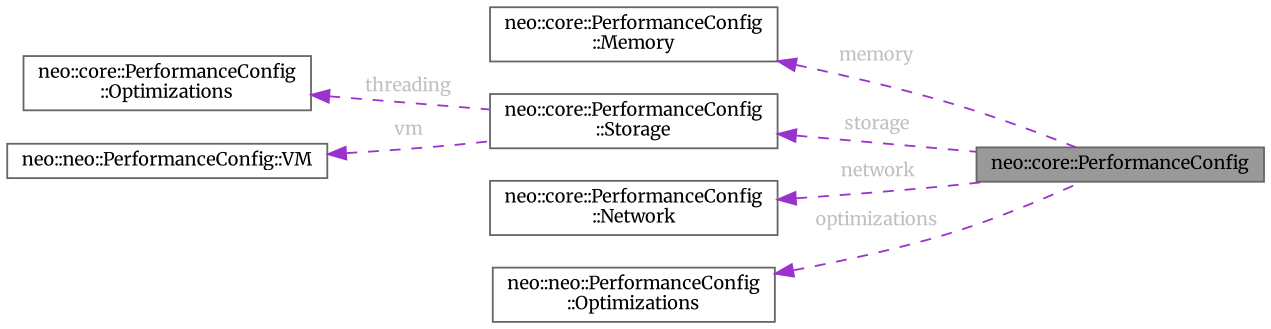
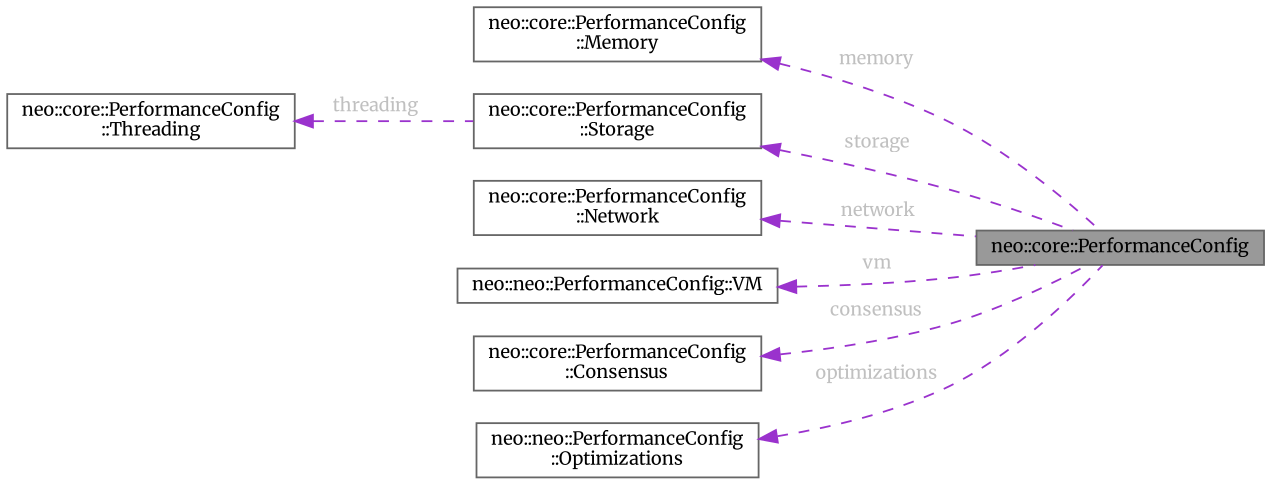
node "neo::core::PerformanceConfig ::Optimizations": label "neo::core::PerformanceConfig ::Optimizations" -> "neo::core::PerformanceConfig ::Threading"
edge "neo::core::PerformanceConfig ::Storage" -> "neo::neo::PerformanceConfig::VM": now "neo::core::PerformanceConfig" -> "neo::neo::PerformanceConfig::VM"
node "neo::core::PerformanceConfig ::Consensus": added
